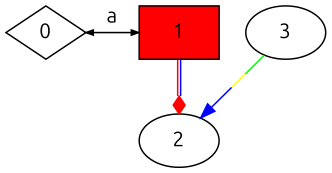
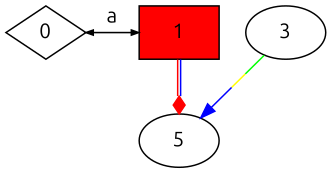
node "2": label "2" -> "5"
